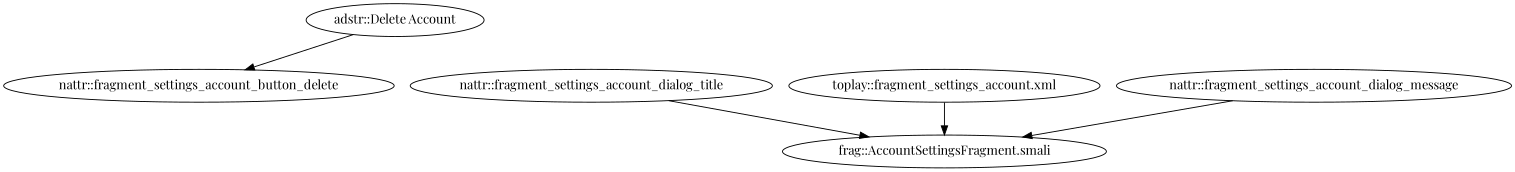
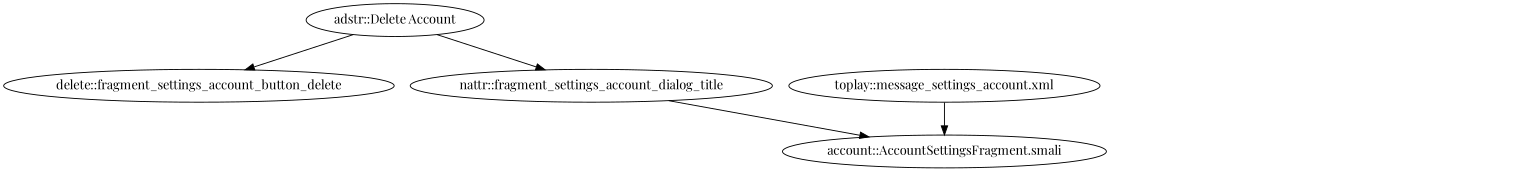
edge "adstr::Delete Account" -> "nattr::fragment_settings_account_dialog_title": added
node "nattr::fragment_settings_account_button_delete": label "nattr::fragment_settings_account_button_delete" -> "delete::fragment_settings_account_button_delete"
node "toplay::fragment_settings_account.xml": label "toplay::fragment_settings_account.xml" -> "toplay::message_settings_account.xml"
node "nattr::fragment_settings_account_dialog_message": removed
node "frag::AccountSettingsFragment.smali": label "frag::AccountSettingsFragment.smali" -> "account::AccountSettingsFragment.smali"
